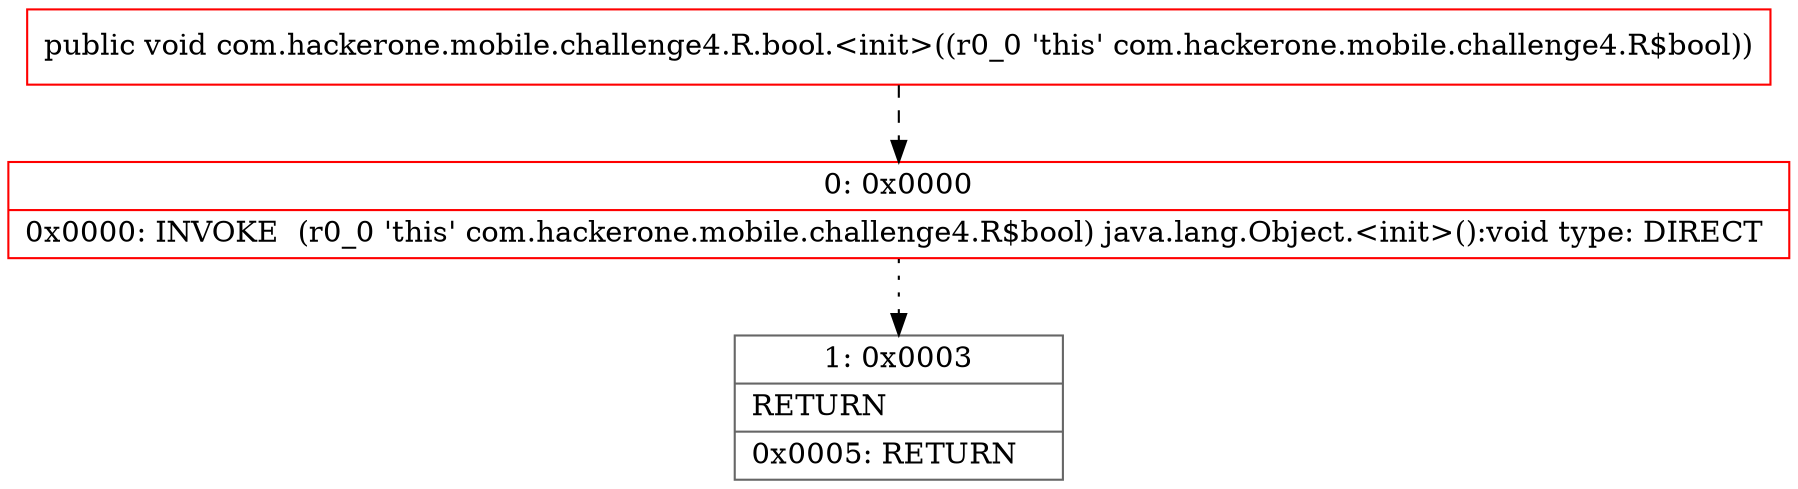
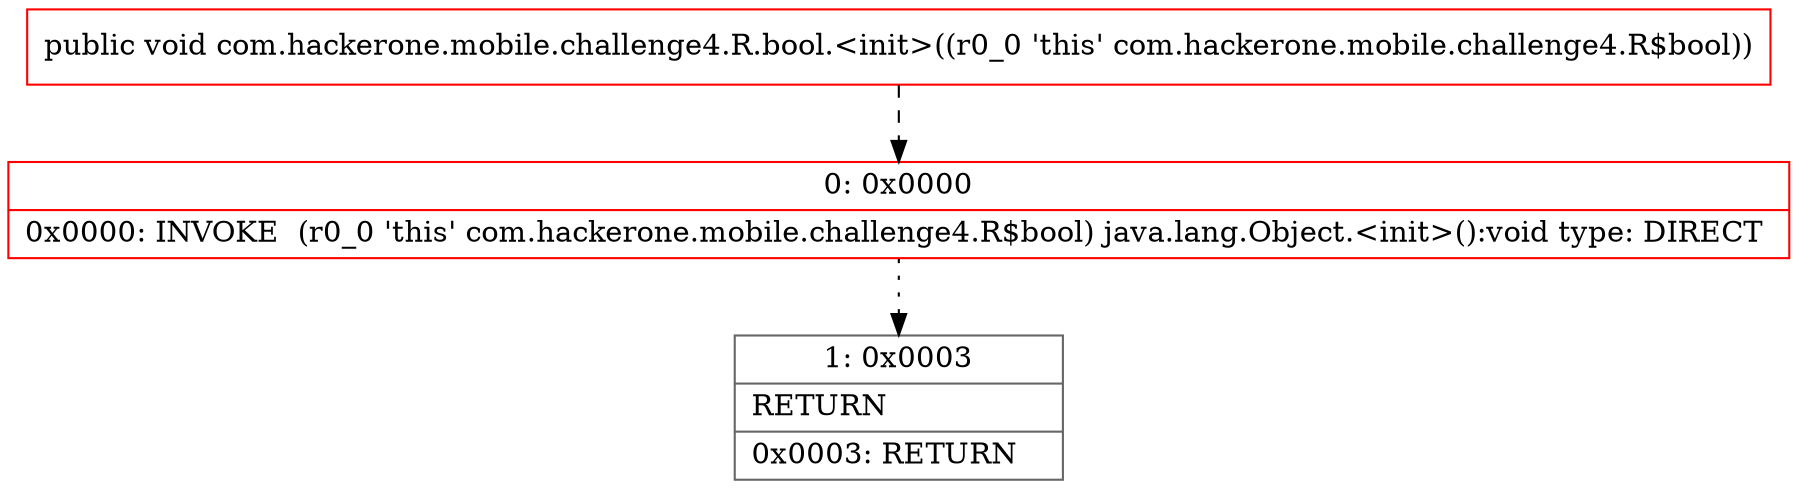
node "1: 0x0003": text "0x0005: RETURN" -> "0x0003: RETURN"
